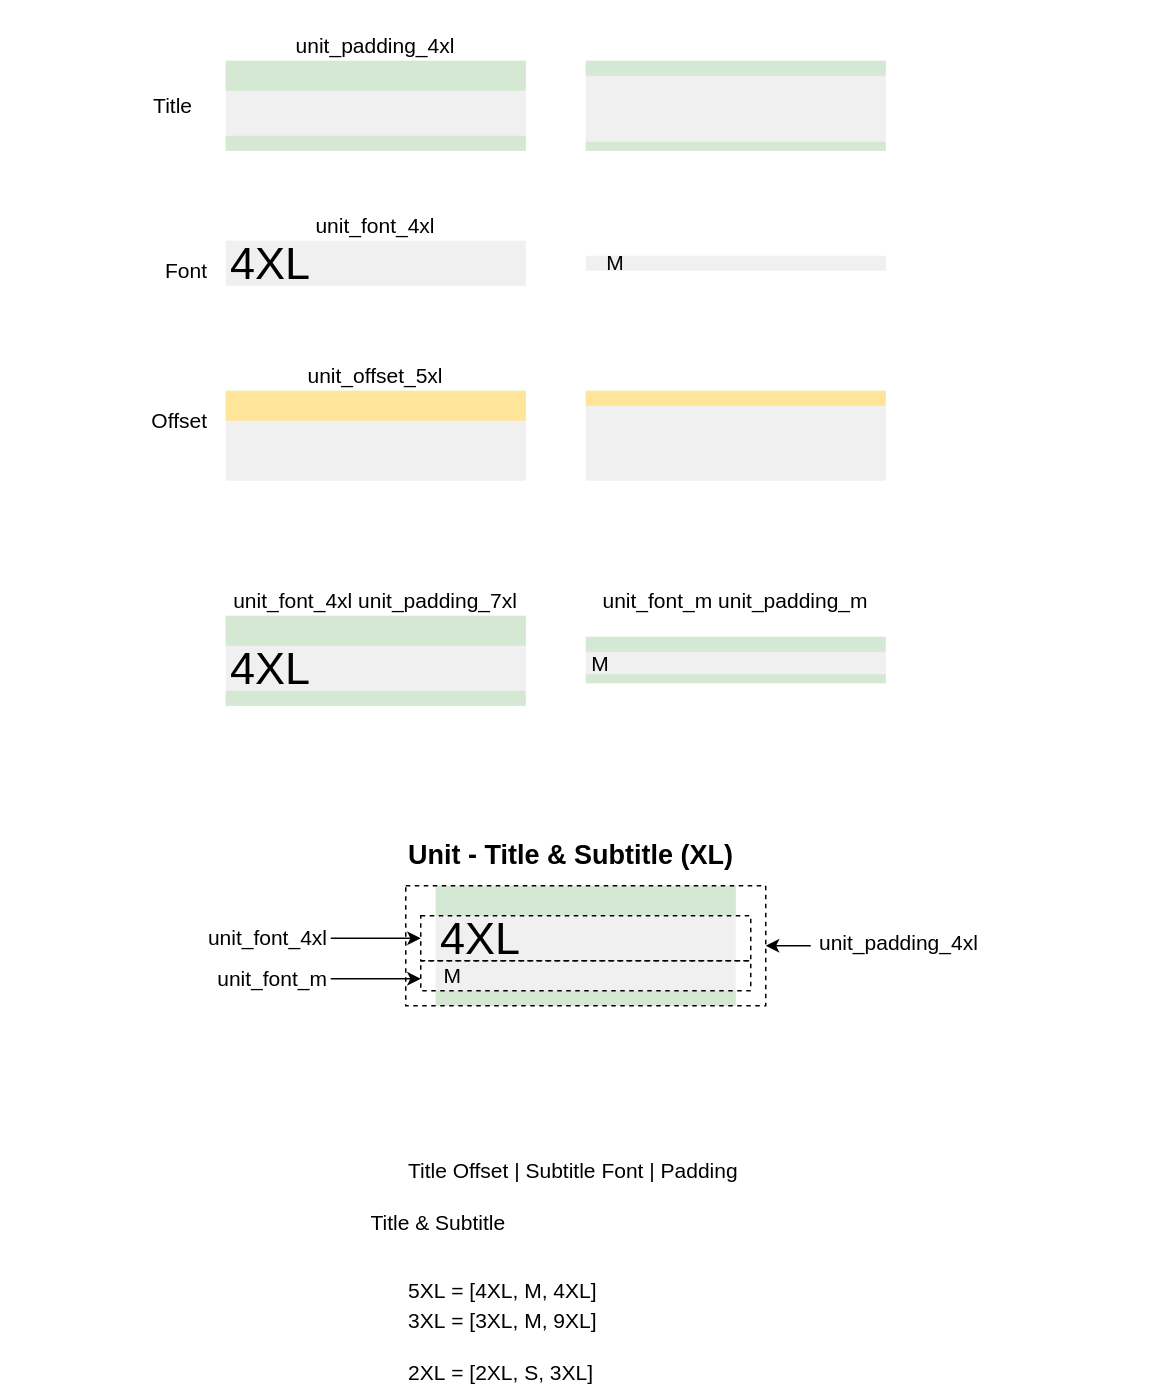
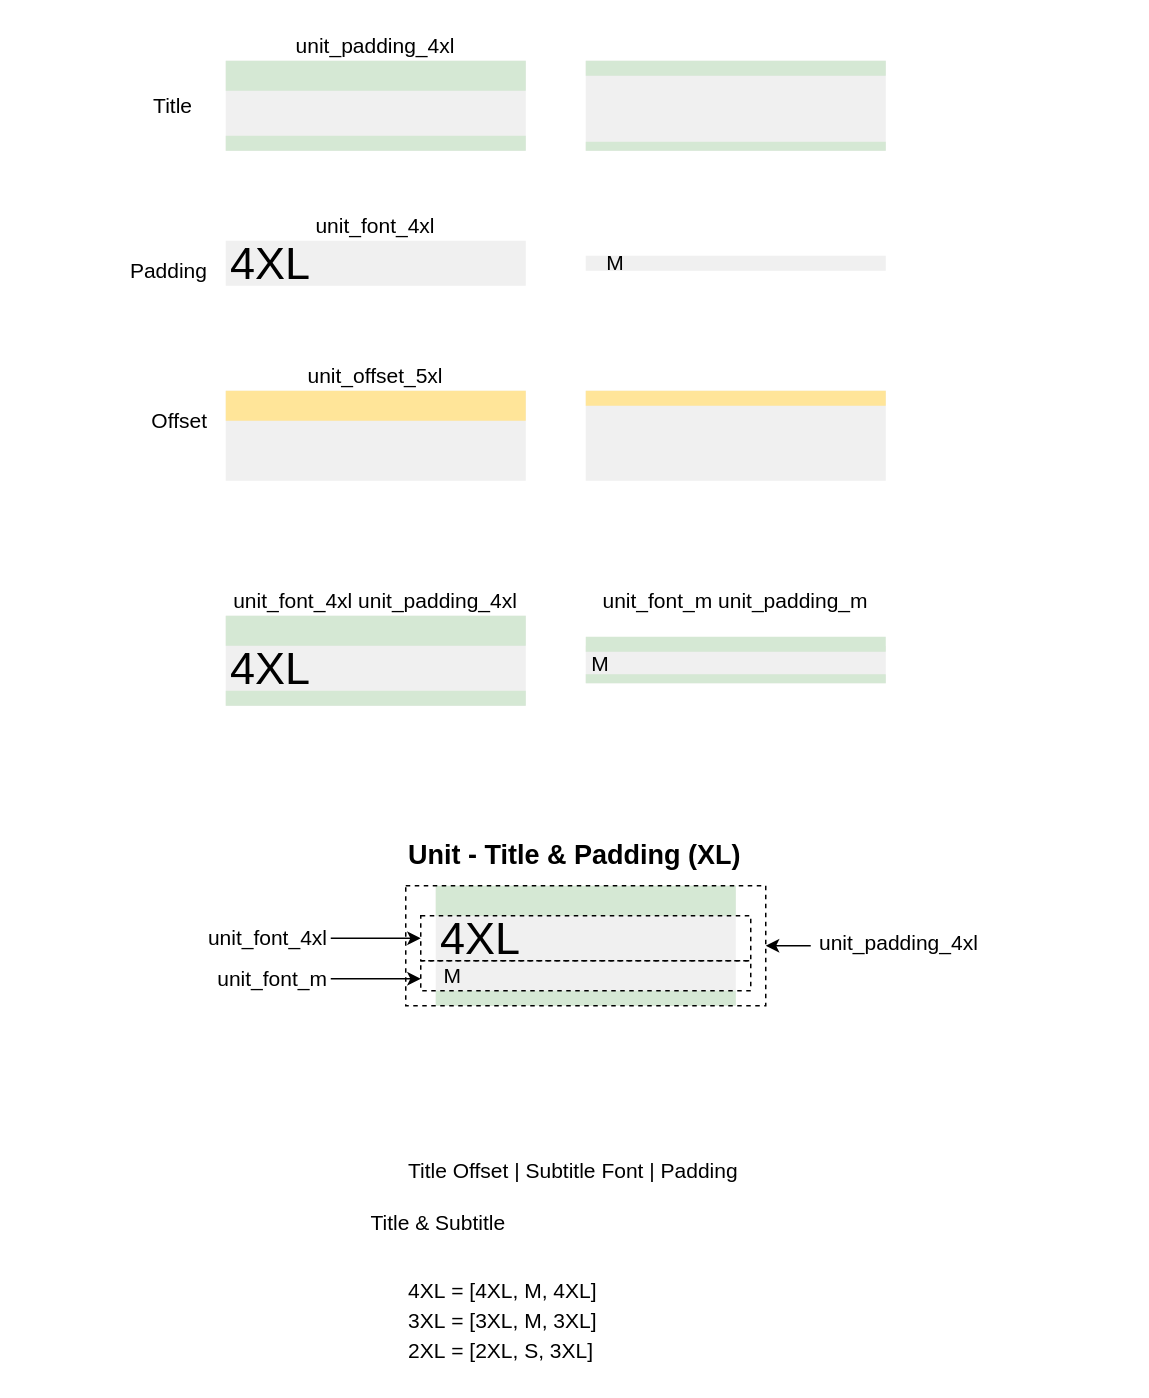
node "Font": label "Font" -> "Padding"
node "unit_font_4xl unit_padding_7xl": label "unit_font_4xl unit_padding_7xl" -> "unit_font_4xl unit_padding_4xl"
node "Unit - Title & Subtitle (XL)": label "Unit - Title & Subtitle (XL)" -> "Unit - Title & Padding (XL)"
node "5XL = [4XL, M, 4XL]": label "5XL = [4XL, M, 4XL]" -> "4XL = [4XL, M, 4XL]"
node "3XL = [3XL, M, 9XL]": label "3XL = [3XL, M, 9XL]" -> "3XL = [3XL, M, 3XL]"
node "2XL = [2XL, S, 3XL]": moved (691, 1373) -> (691, 1351)
